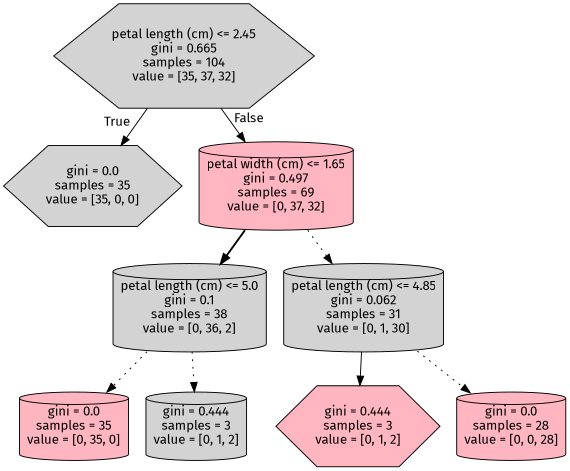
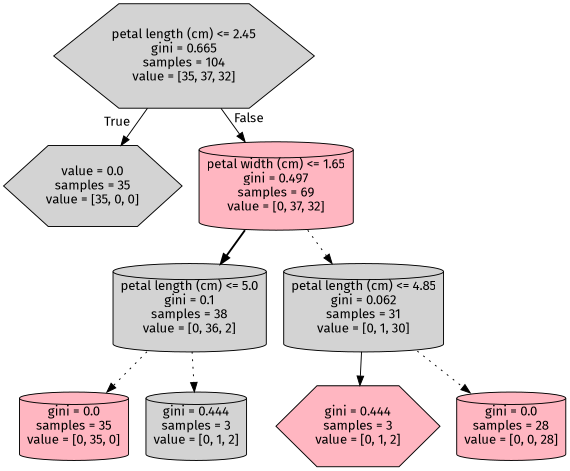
node "gini = 0.0 samples = 35 value = [35, 0, 0]": label "gini = 0.0 samples = 35 value = [35, 0, 0]" -> "value = 0.0 samples = 35 value = [35, 0, 0]"
